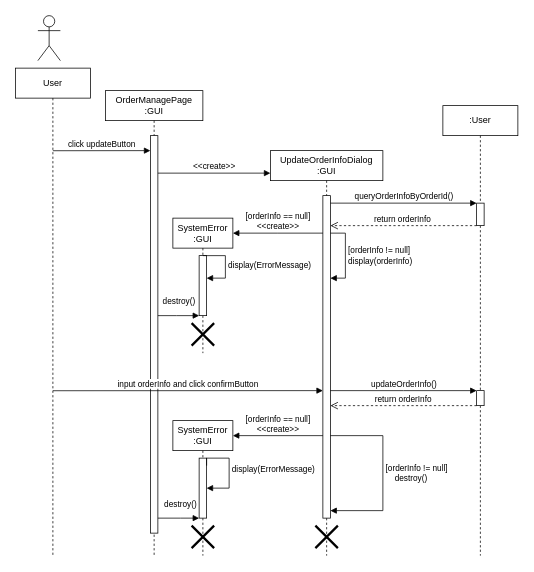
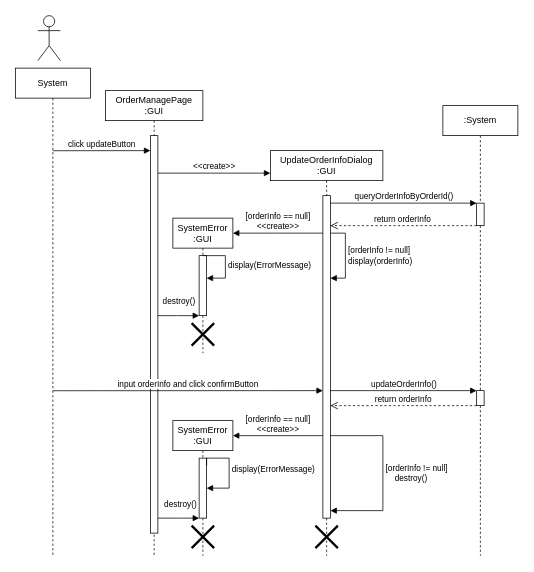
node "User": label "User" -> "System"
node ":User": label ":User" -> ":System"
